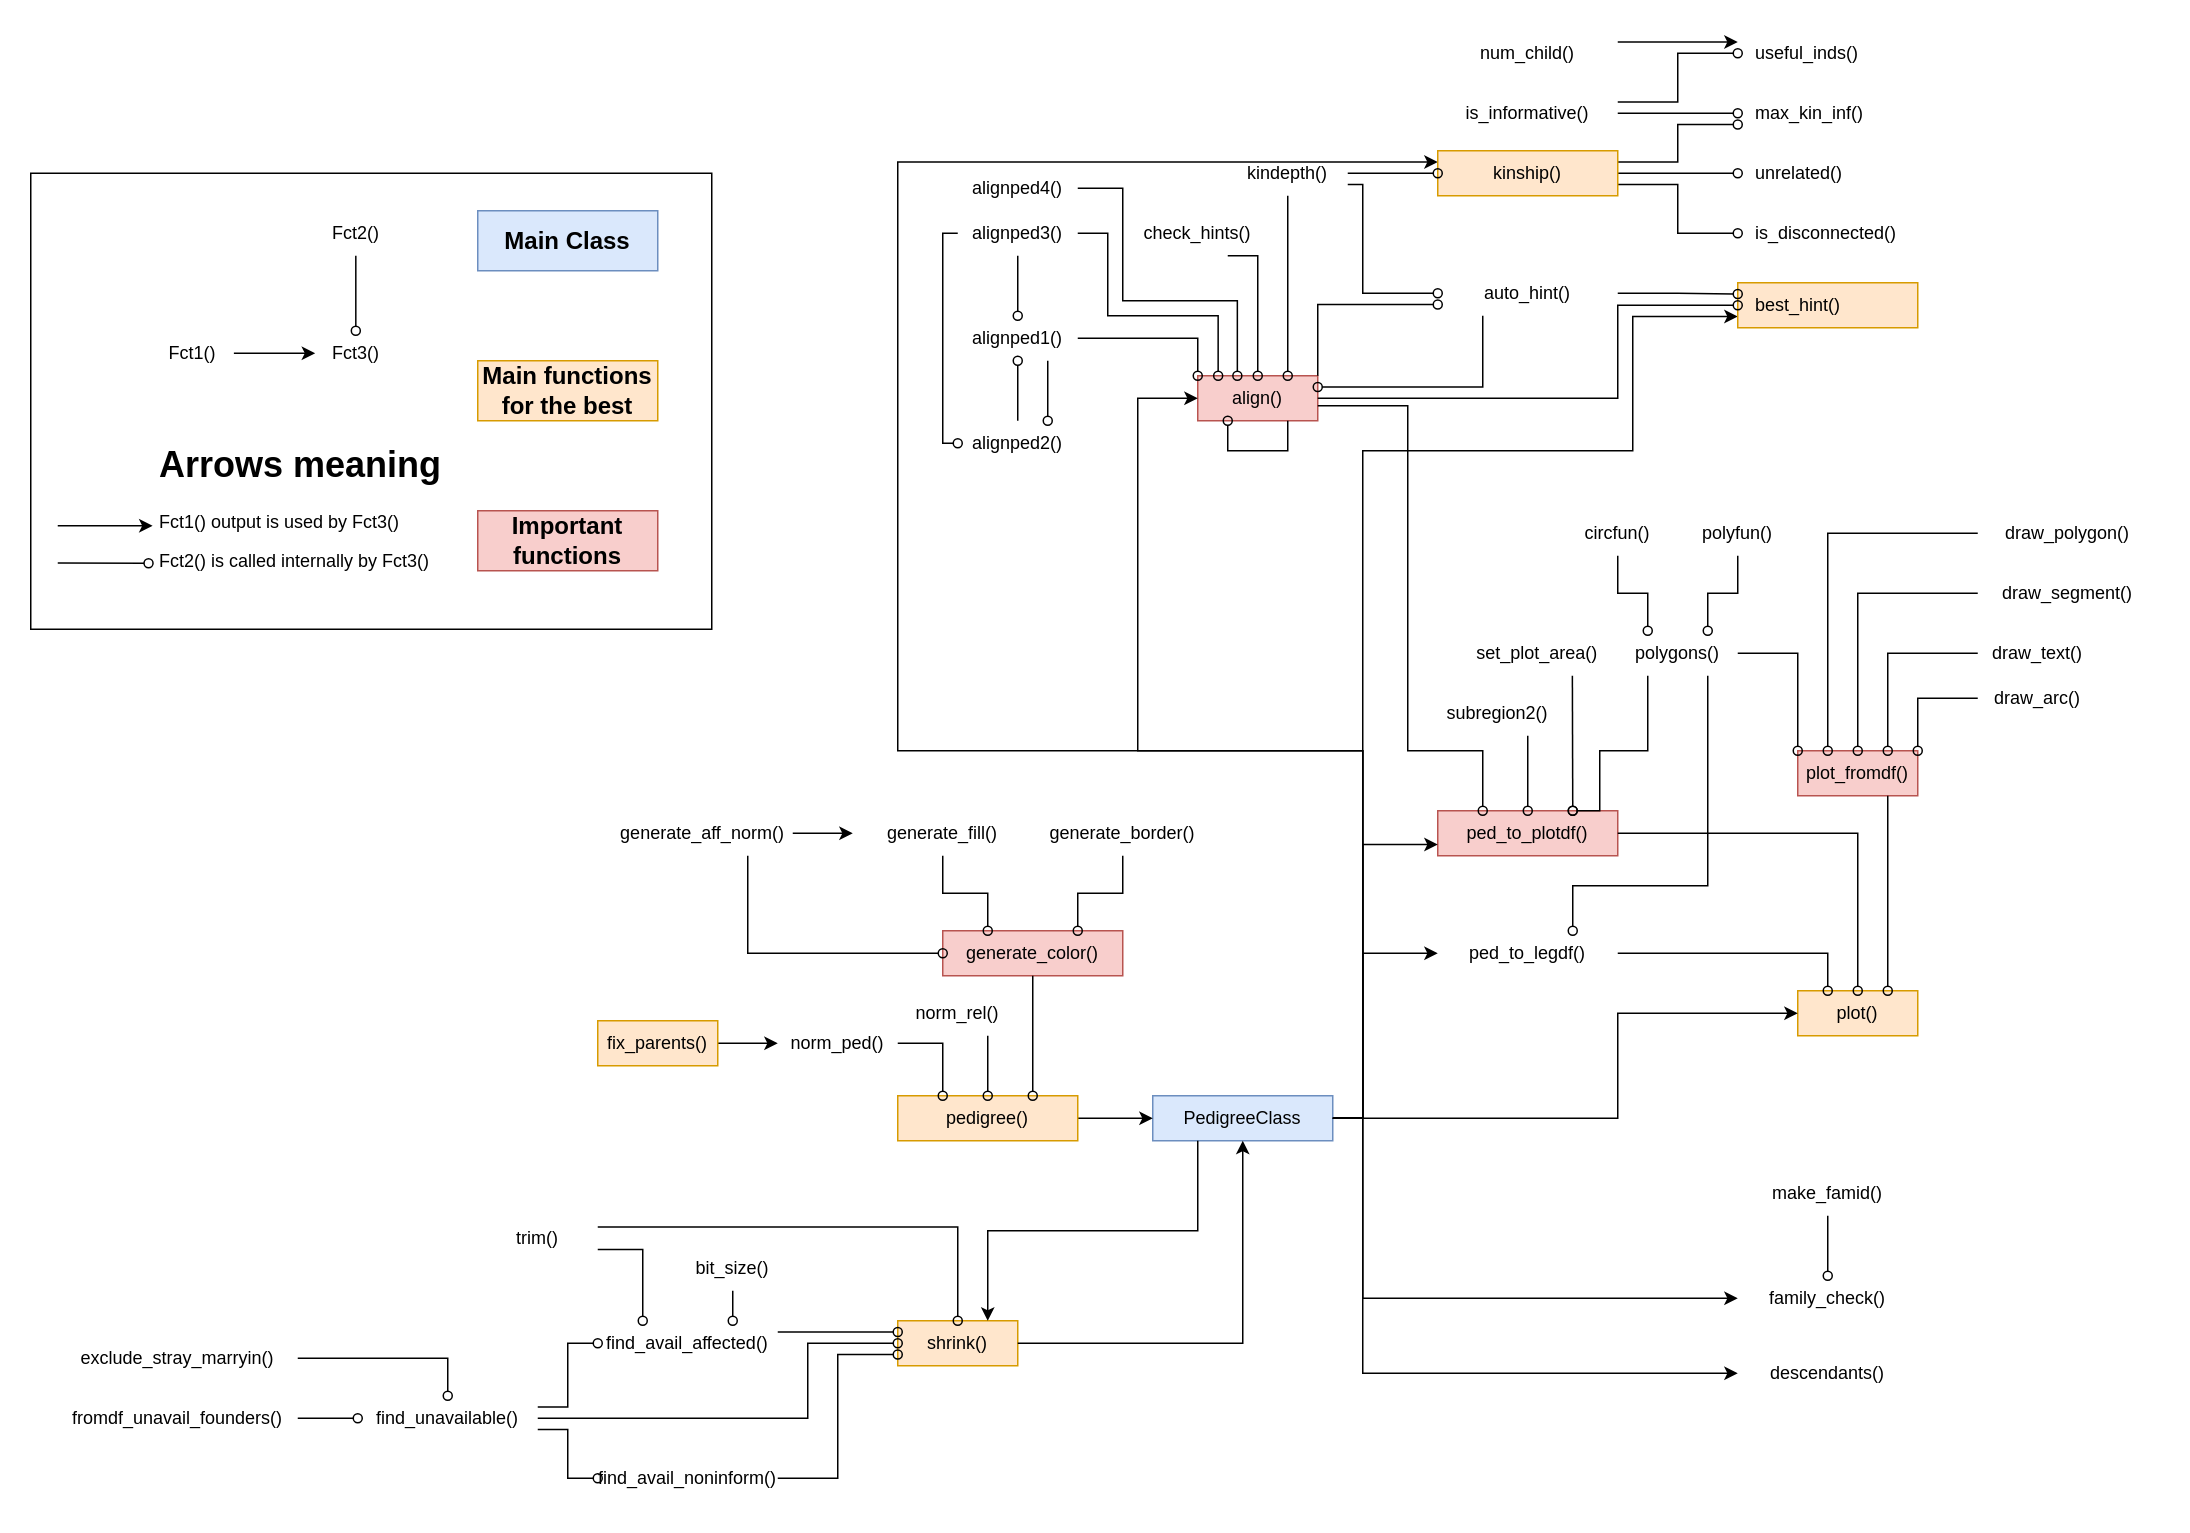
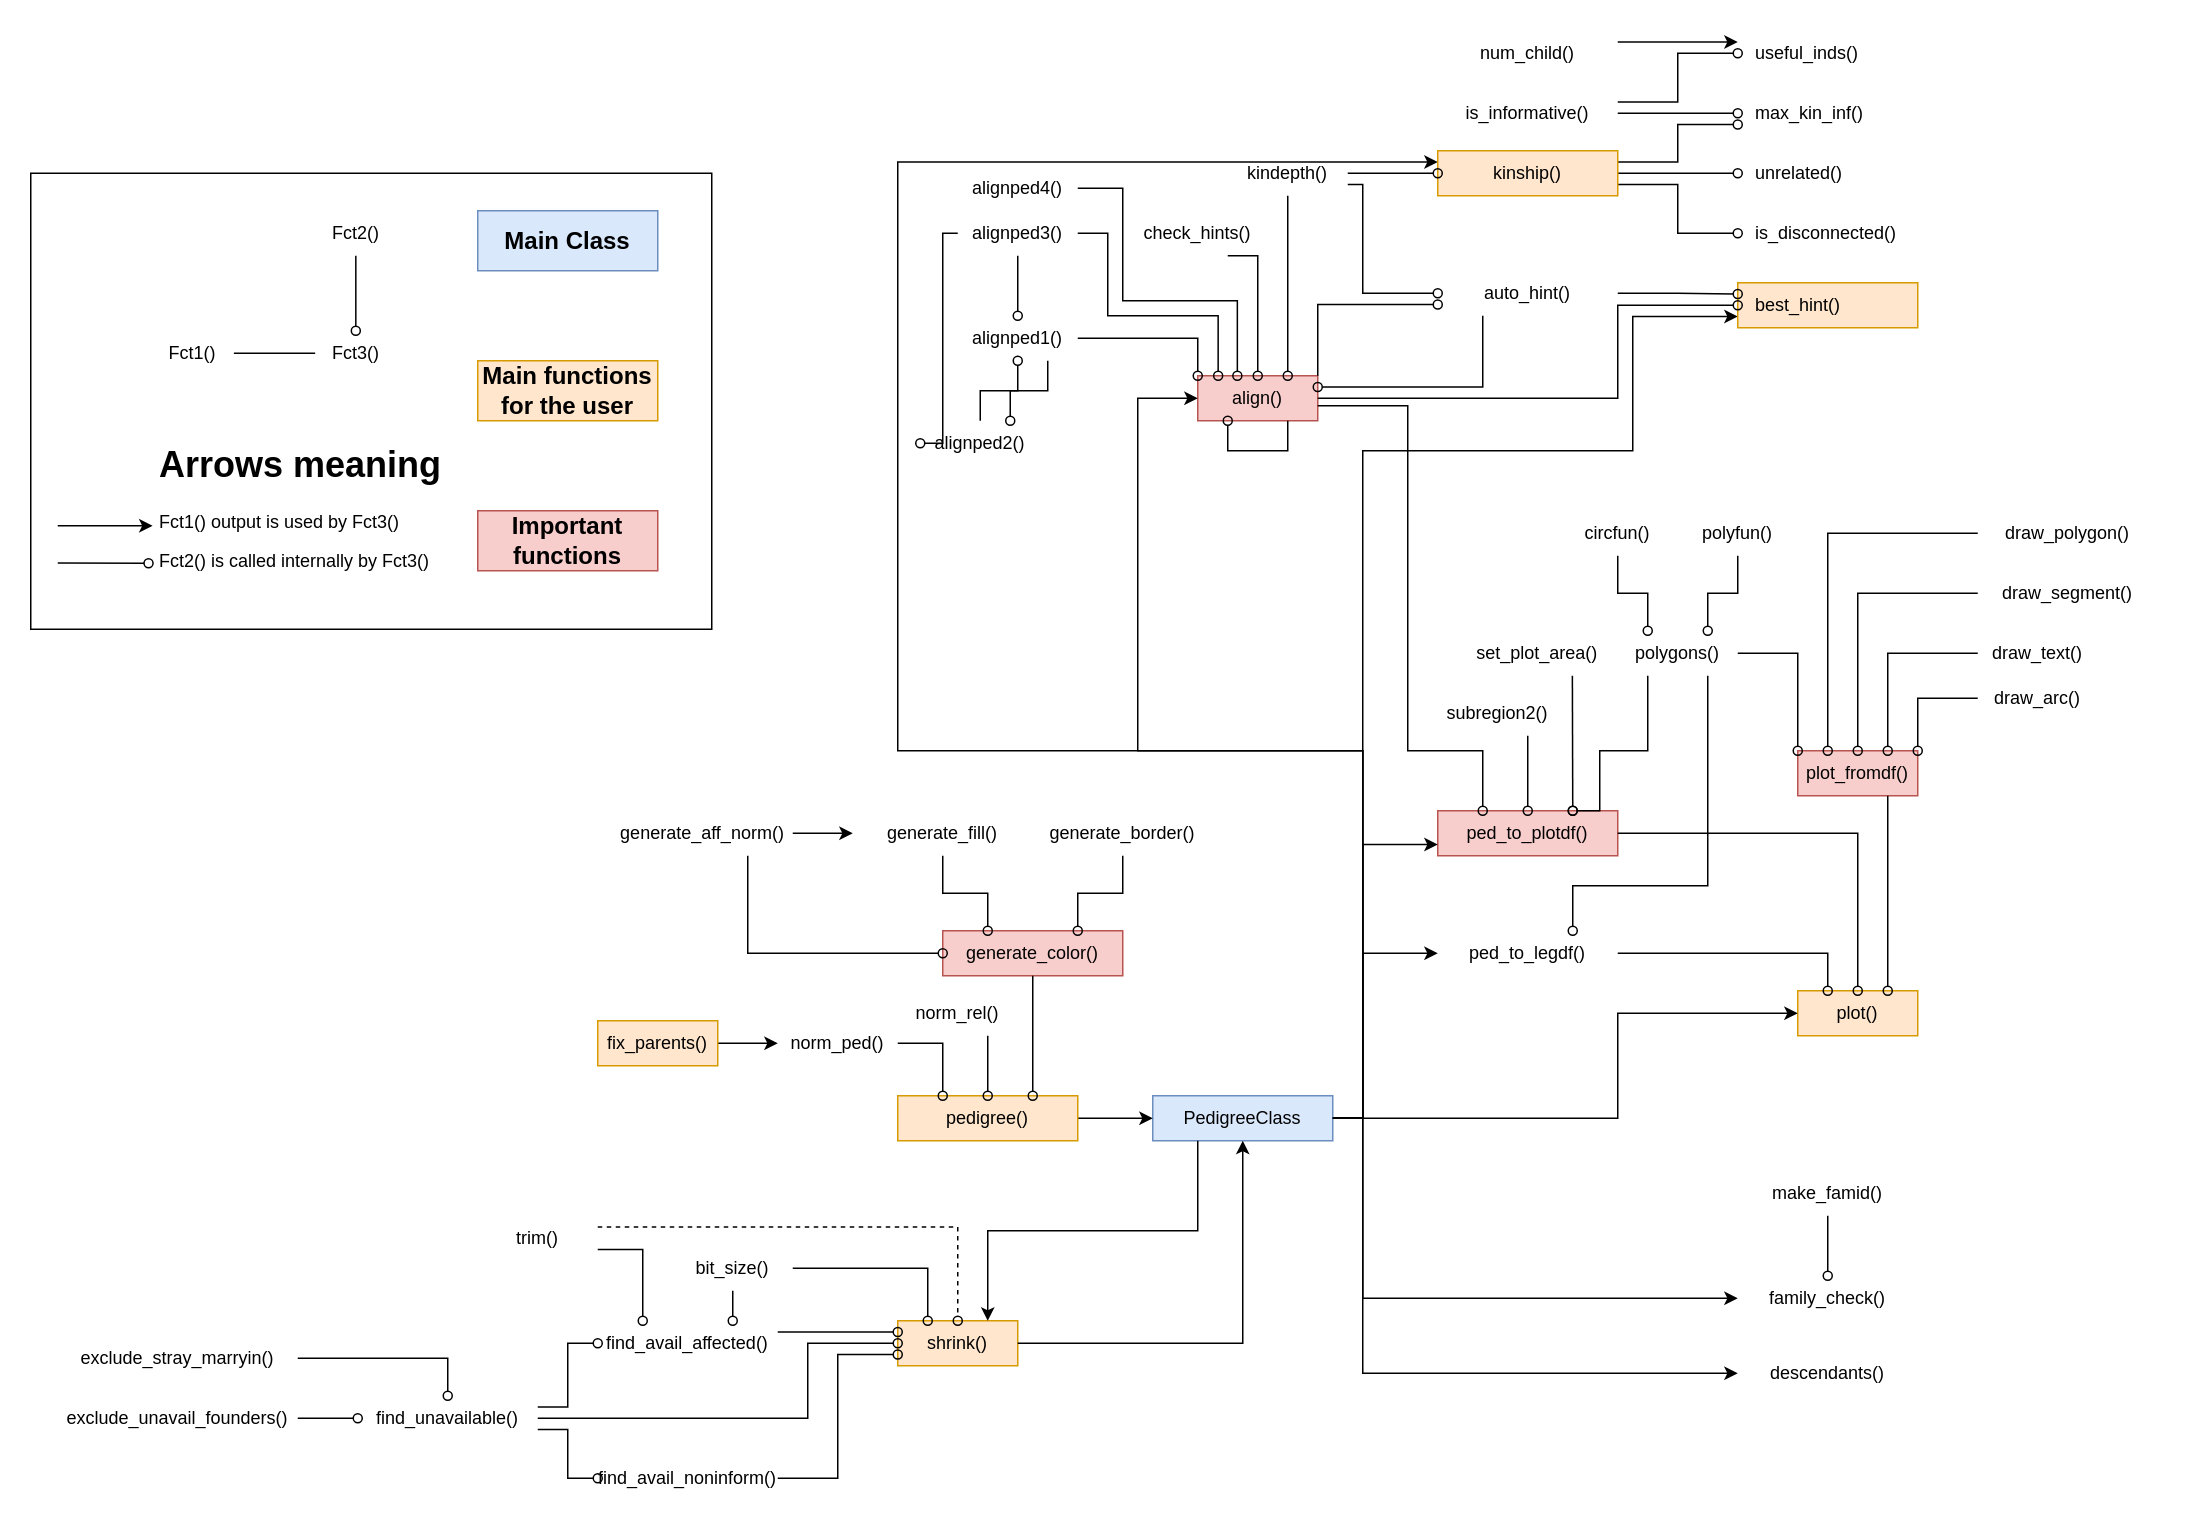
edge "Fct1()" -> "Fct3()": arrowhead classic -> none
node "Main functions for the best": label "Main functions for the best" -> "Main functions for the user"
node "alignped2()": moved (1018, 443) -> (980, 443)
edge "trim()" -> "shrink()": style solid -> dashed
edge "bit_size()" -> "shrink()": added
node "fromdf_unavail_founders()": label "fromdf_unavail_founders()" -> "exclude_unavail_founders()"
